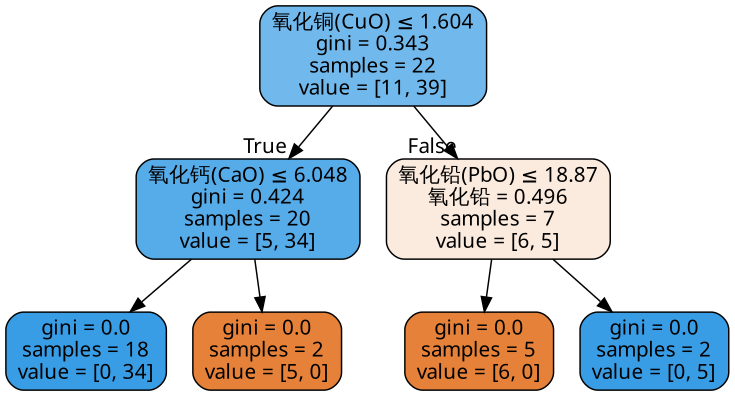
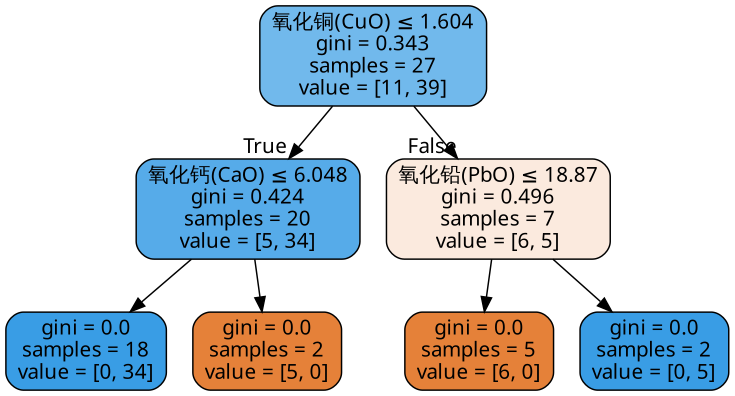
node "氧化铜(CuO) ≤ 1.604": text "samples = 22" -> "samples = 27"
node "氧化铅(PbO) ≤ 18.87": text "氧化铅 = 0.496" -> "gini = 0.496"
